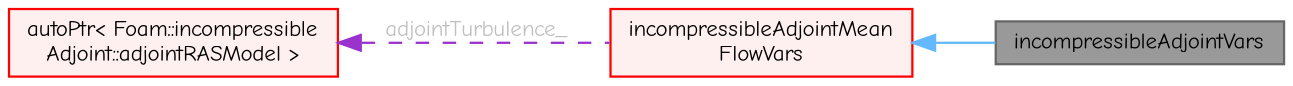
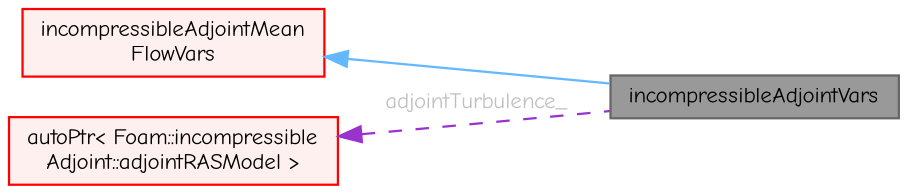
edge "incompressibleAdjointMean FlowVars" -> "autoPtr< Foam::incompressible Adjoint::adjointRASModel >": now "incompressibleAdjointVars" -> "autoPtr< Foam::incompressible Adjoint::adjointRASModel >"
